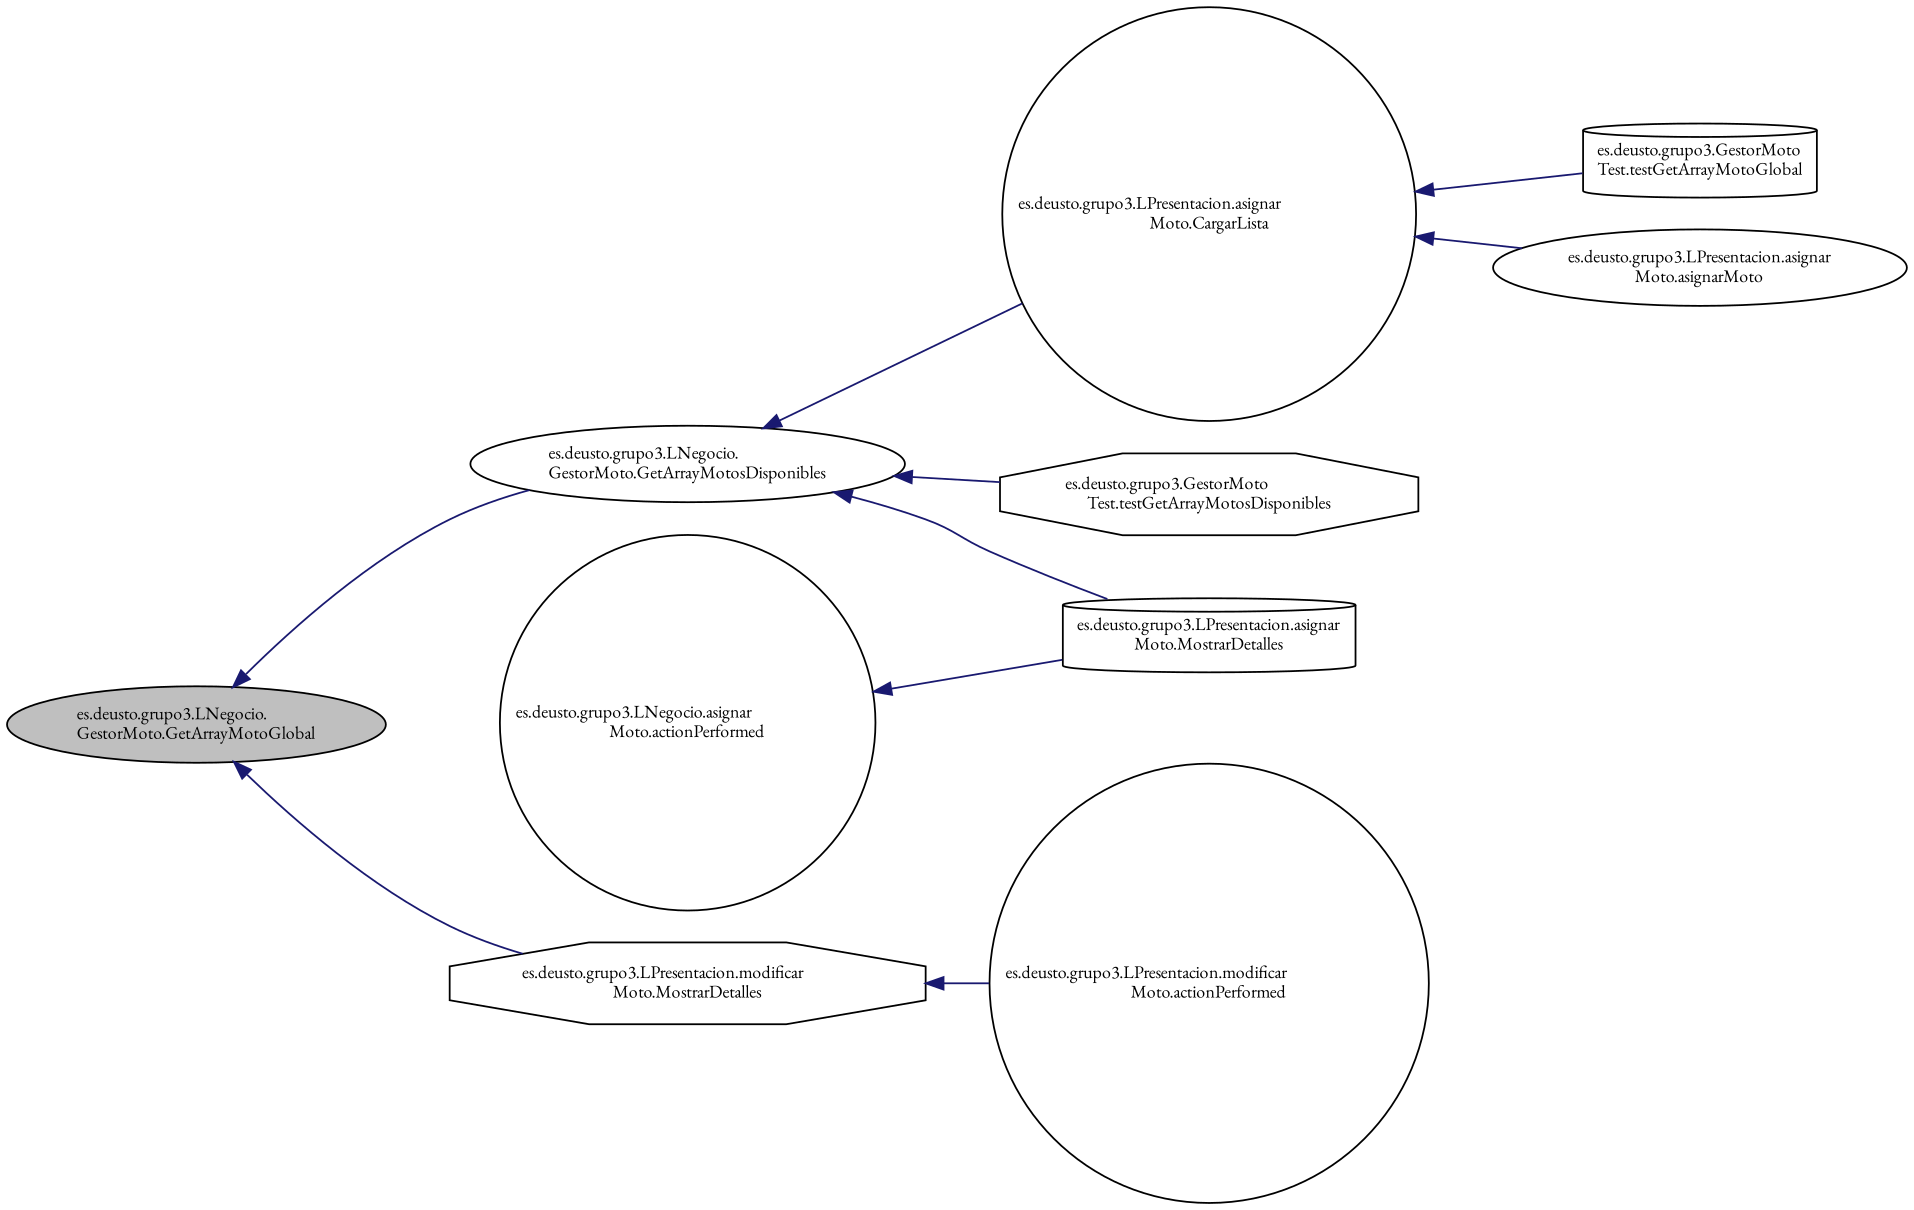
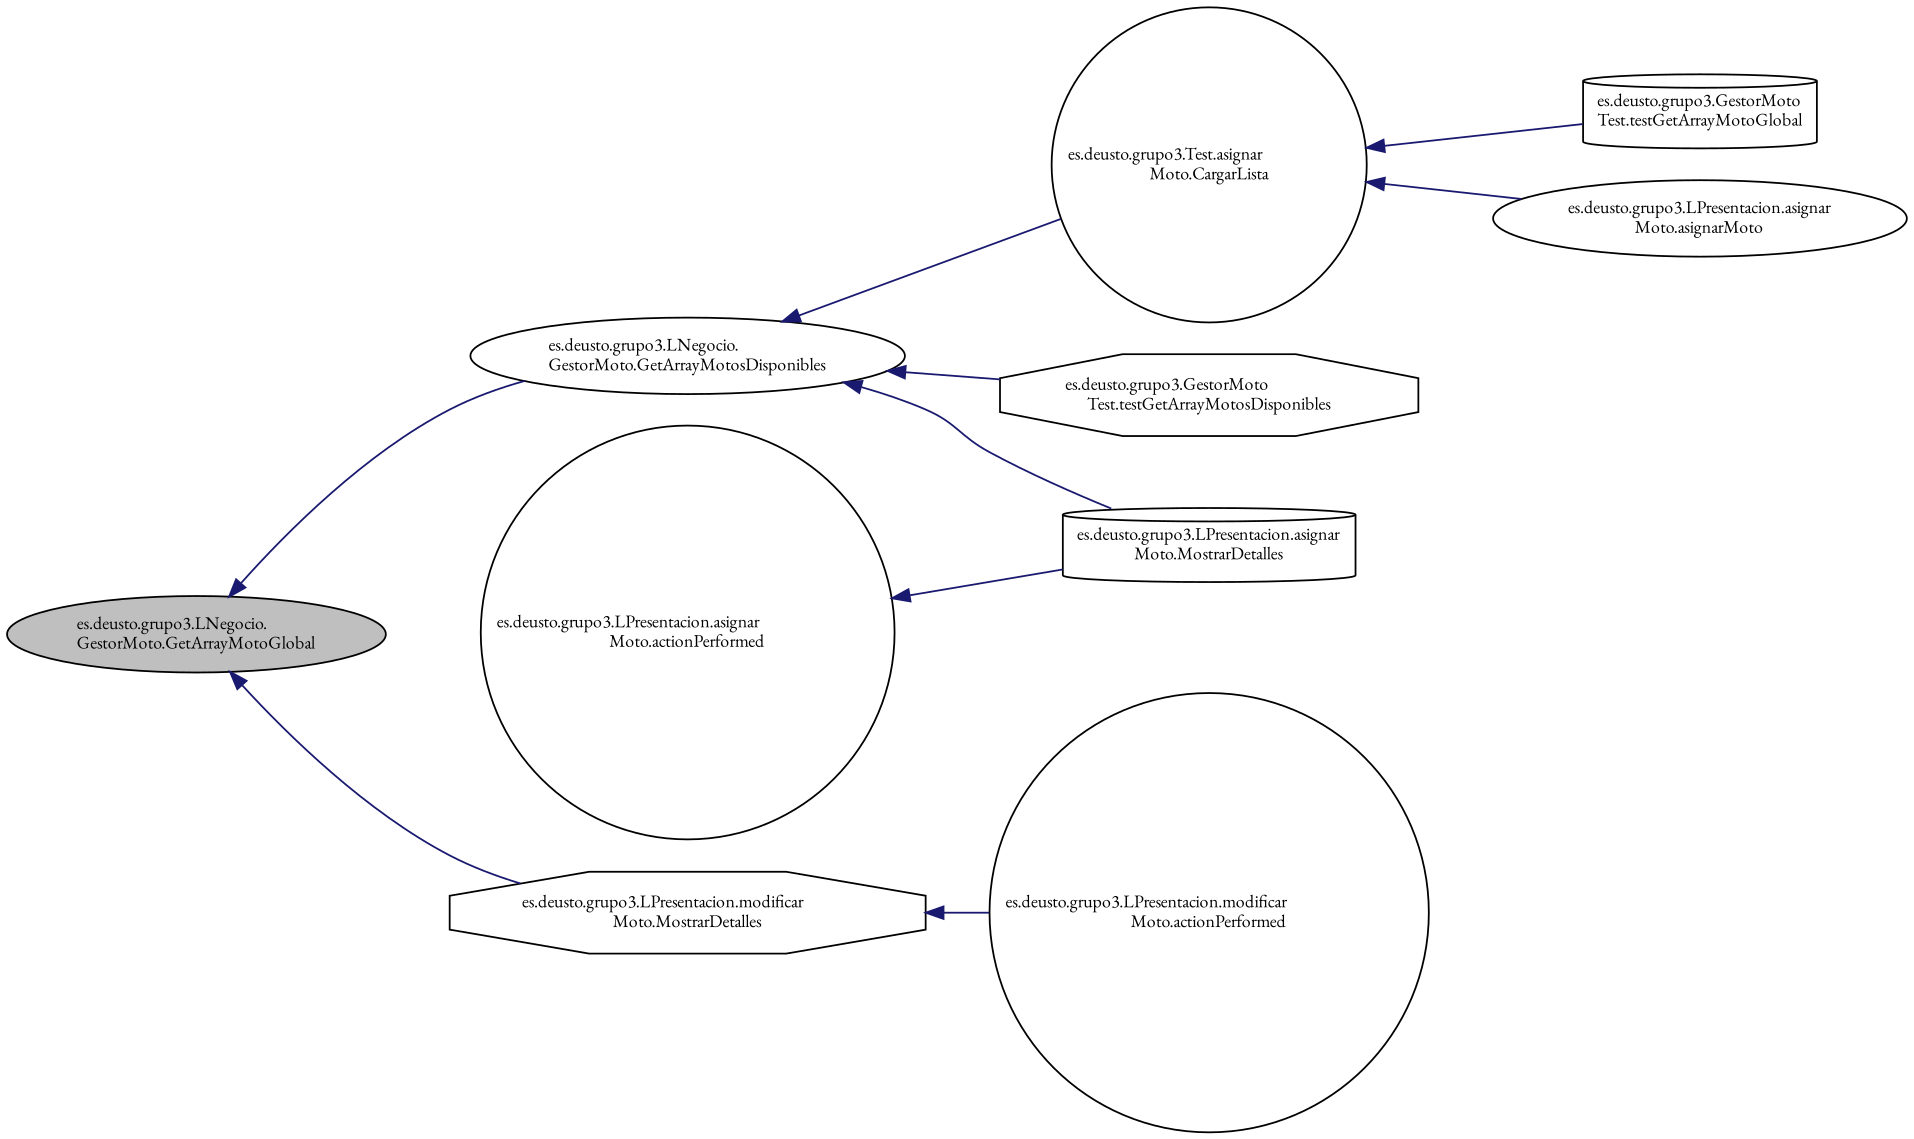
node "es.deusto.grupo3.LPresentacion.asignar Moto.CargarLista": label "es.deusto.grupo3.LPresentacion.asignar Moto.CargarLista" -> "es.deusto.grupo3.Test.asignar Moto.CargarLista"
node "es.deusto.grupo3.LNegocio.asignar Moto.actionPerformed": label "es.deusto.grupo3.LNegocio.asignar Moto.actionPerformed" -> "es.deusto.grupo3.LPresentacion.asignar Moto.actionPerformed"
